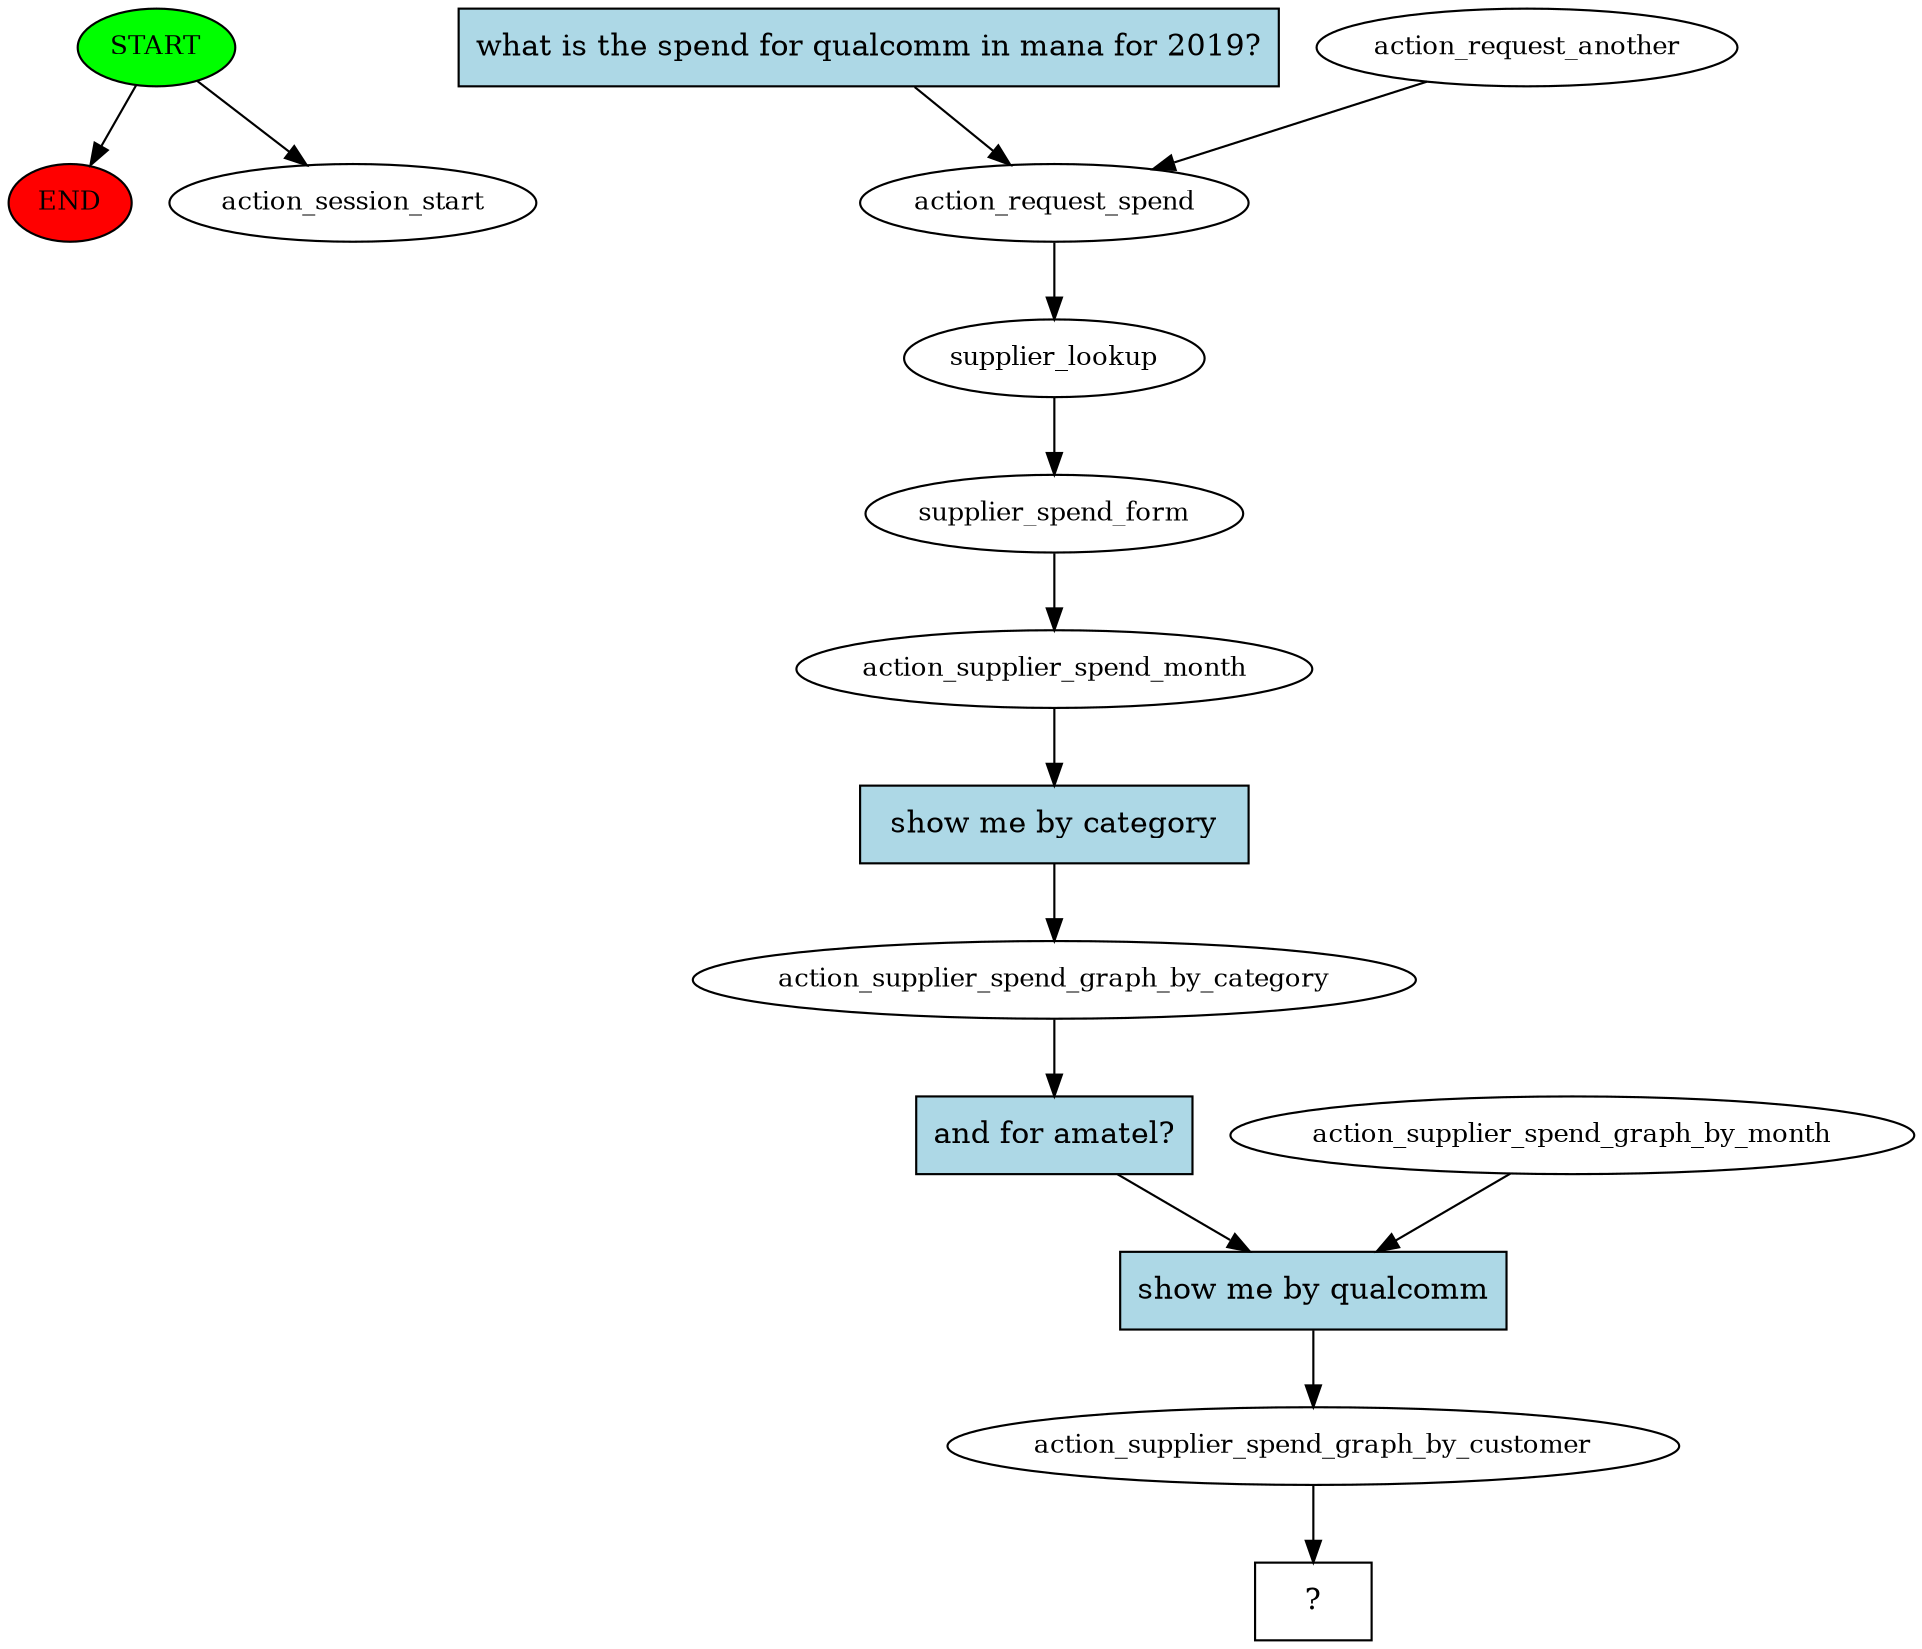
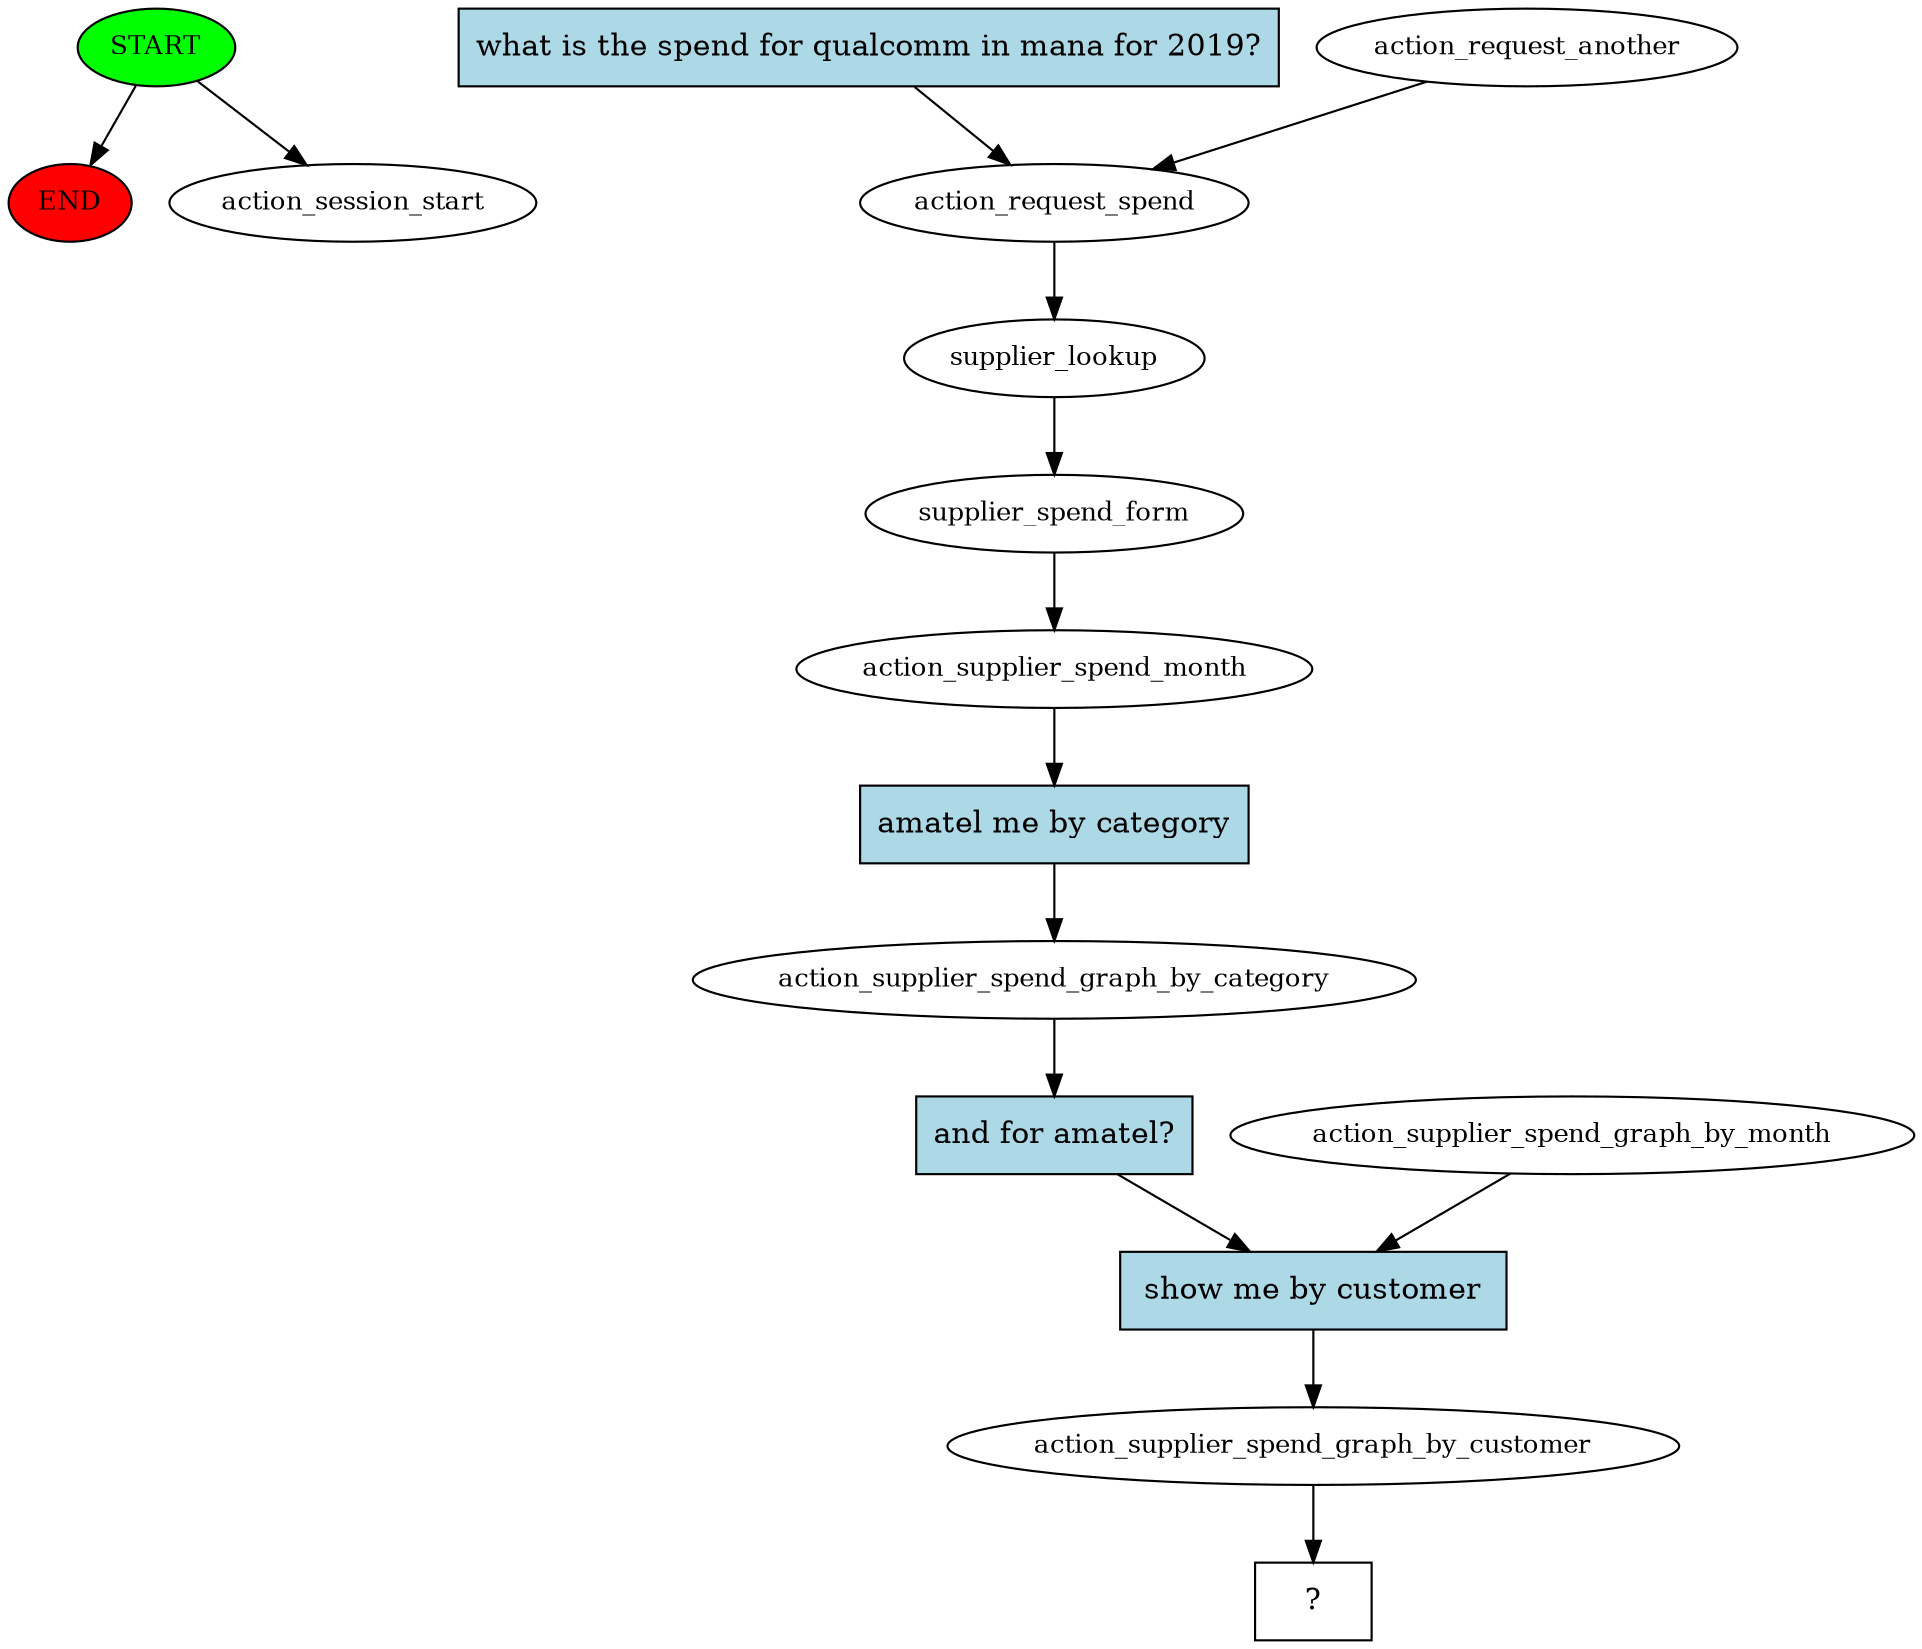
node "show me by category": label "show me by category" -> "amatel me by category"
node "show me by qualcomm": label "show me by qualcomm" -> "show me by customer"
